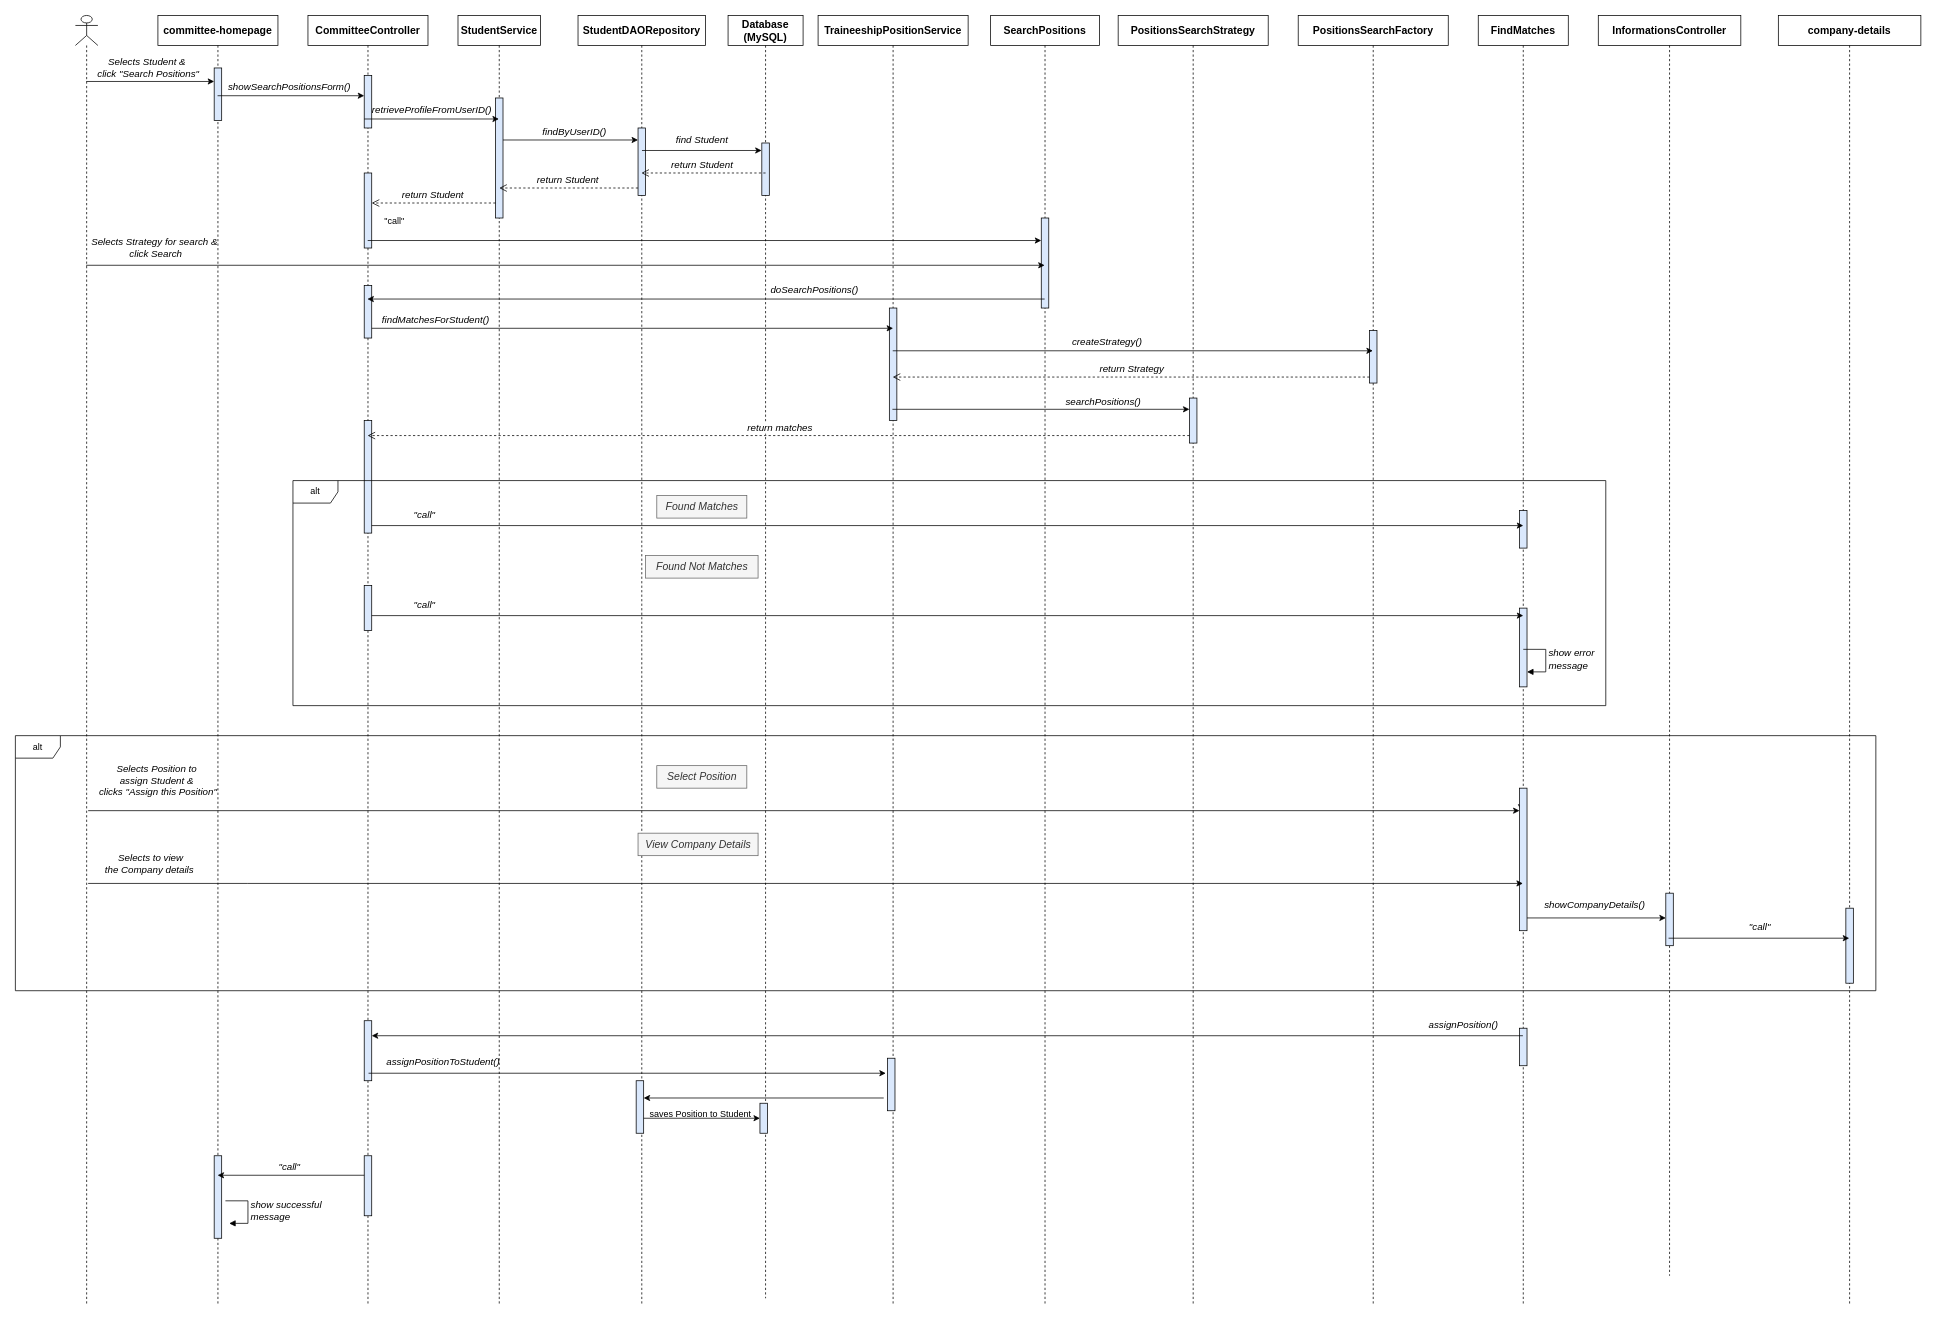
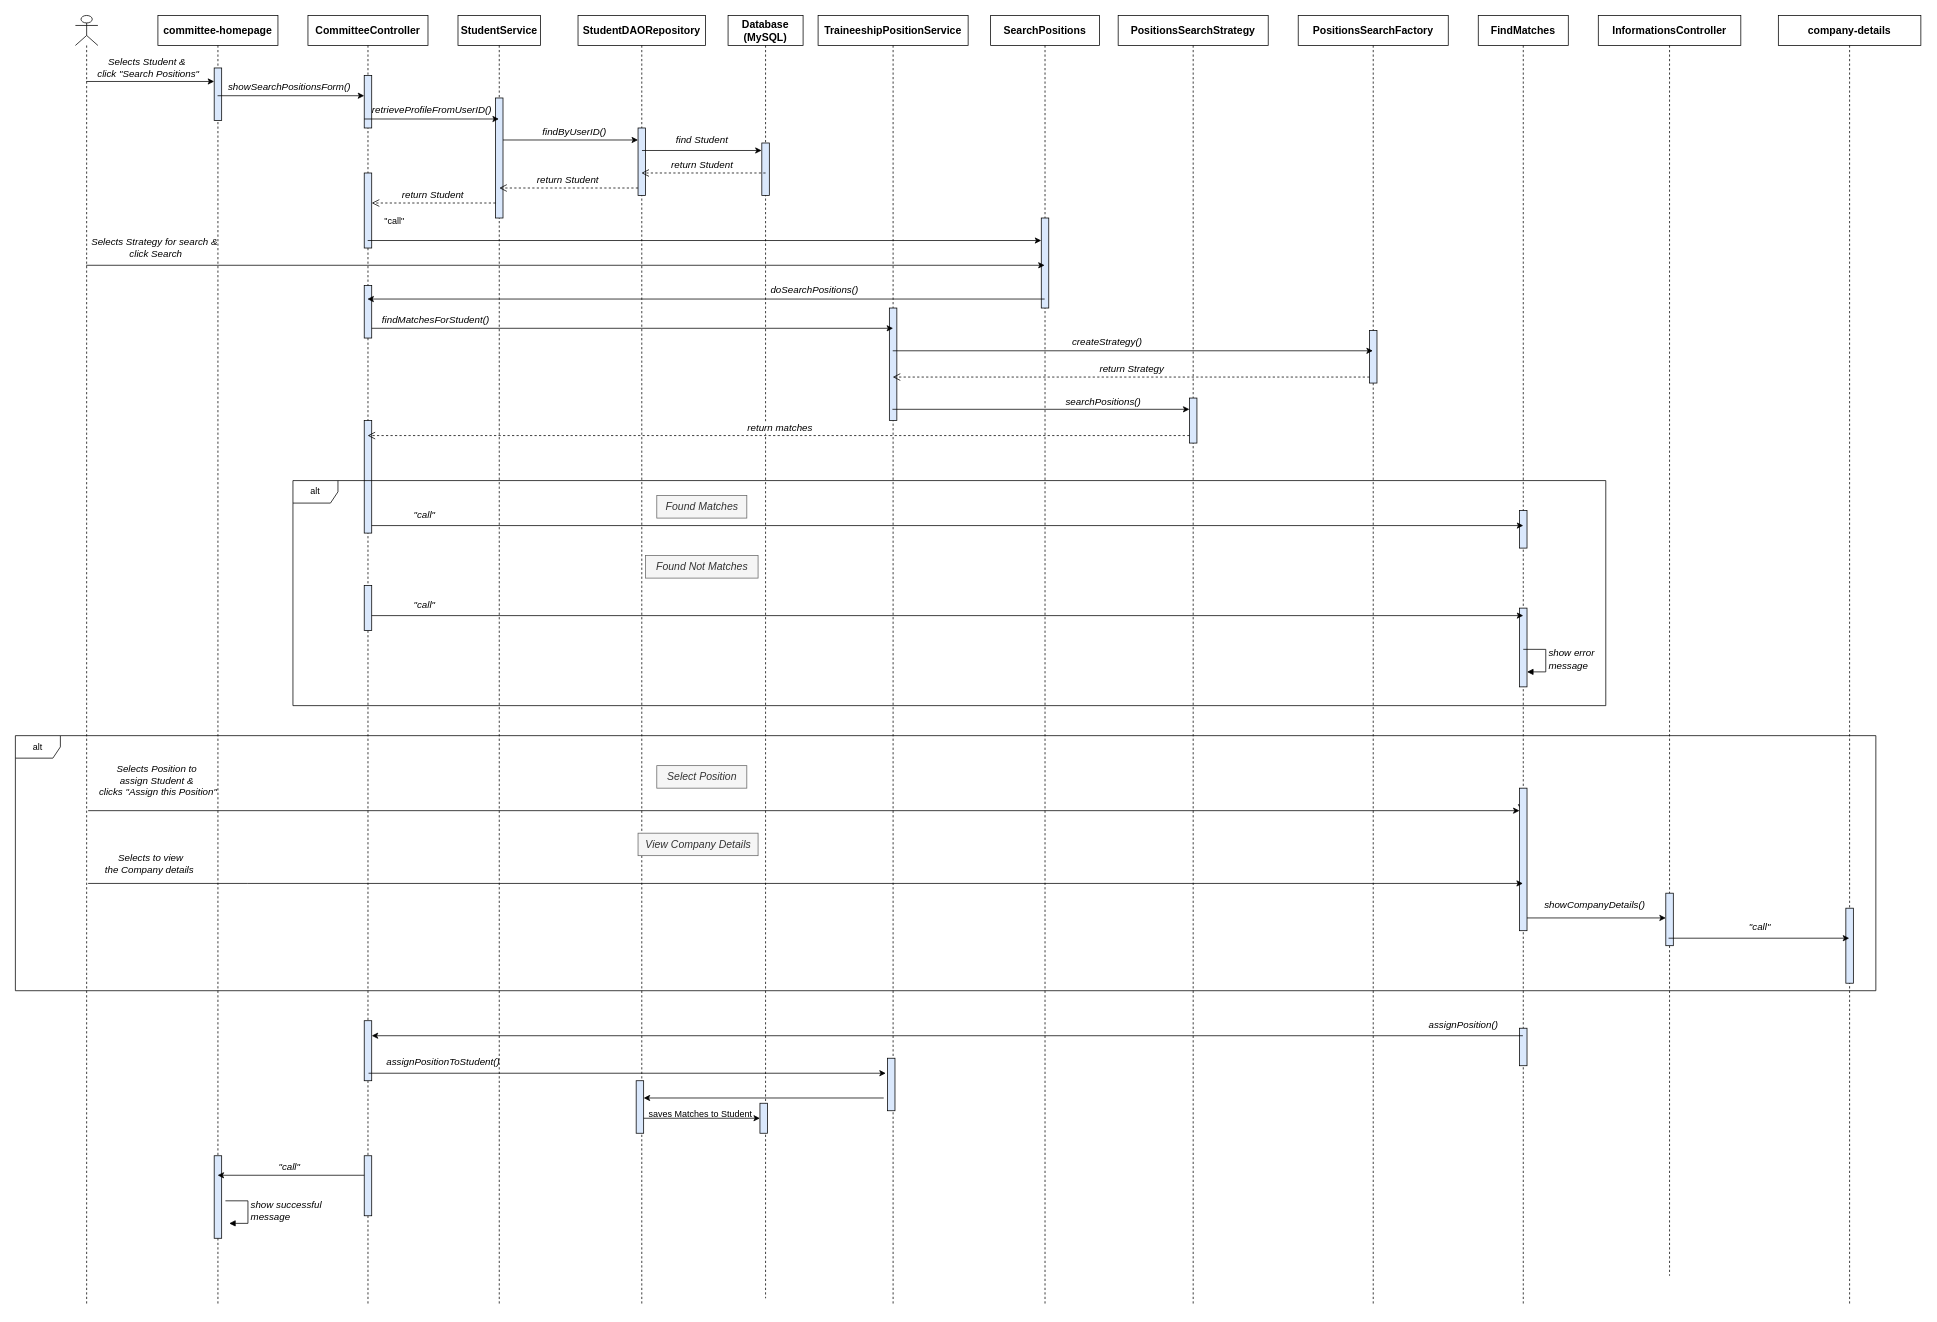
node "saves Position to Student": label "saves Position to Student" -> "saves Matches to Student"
